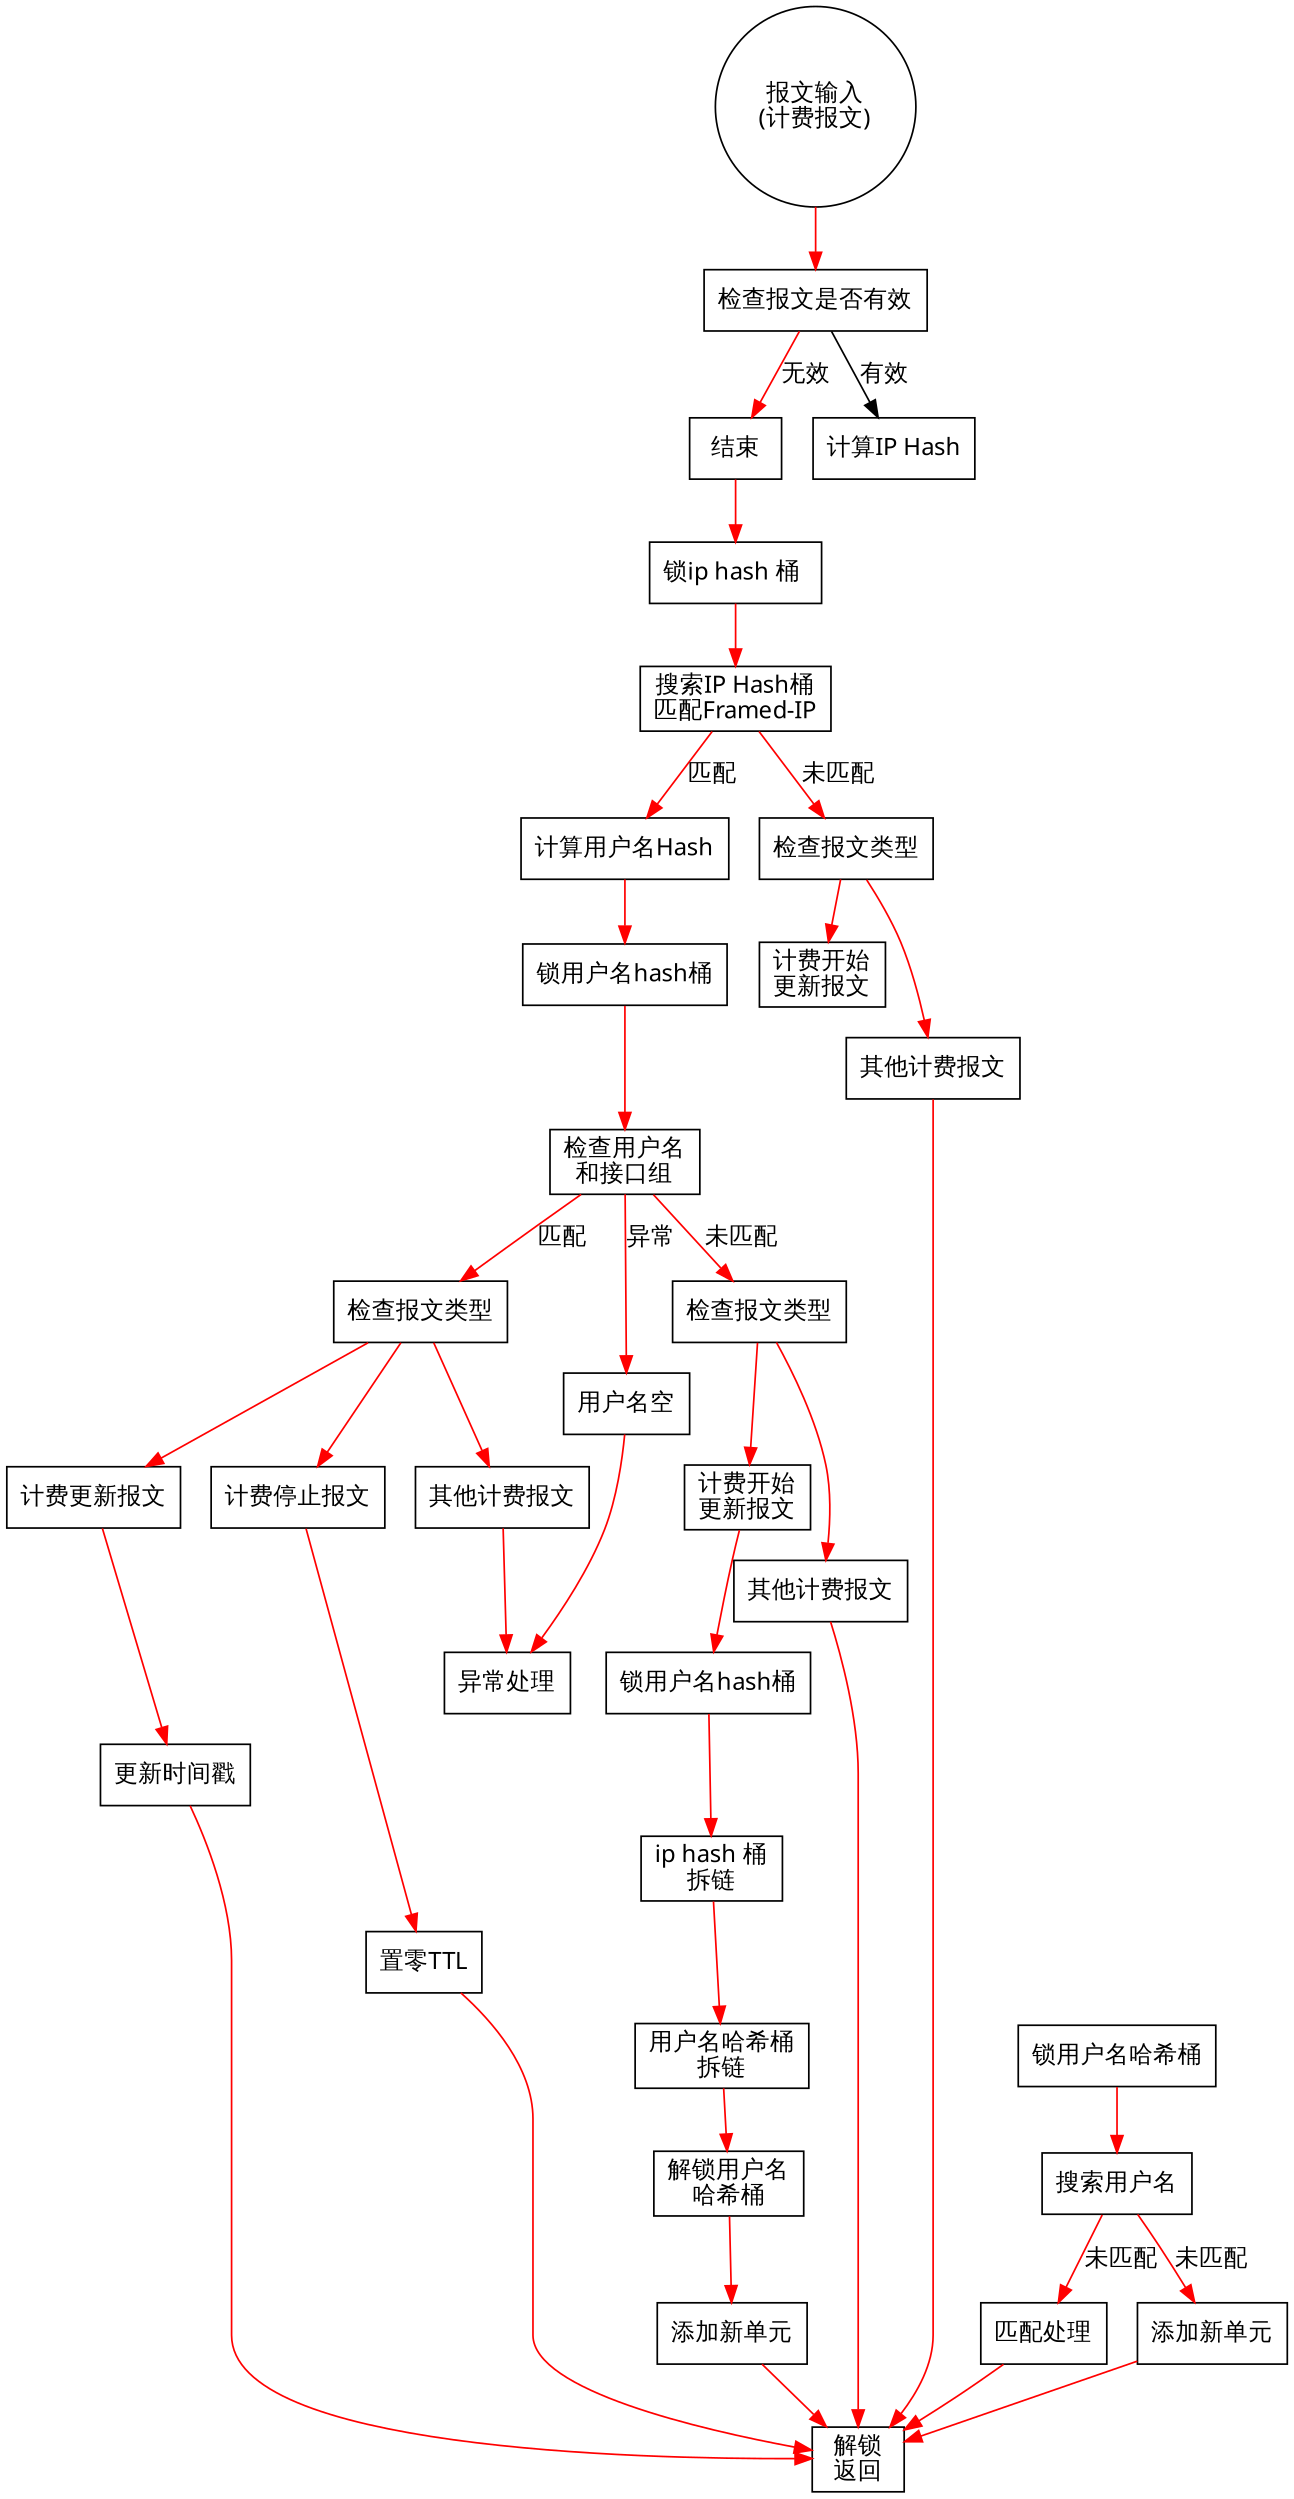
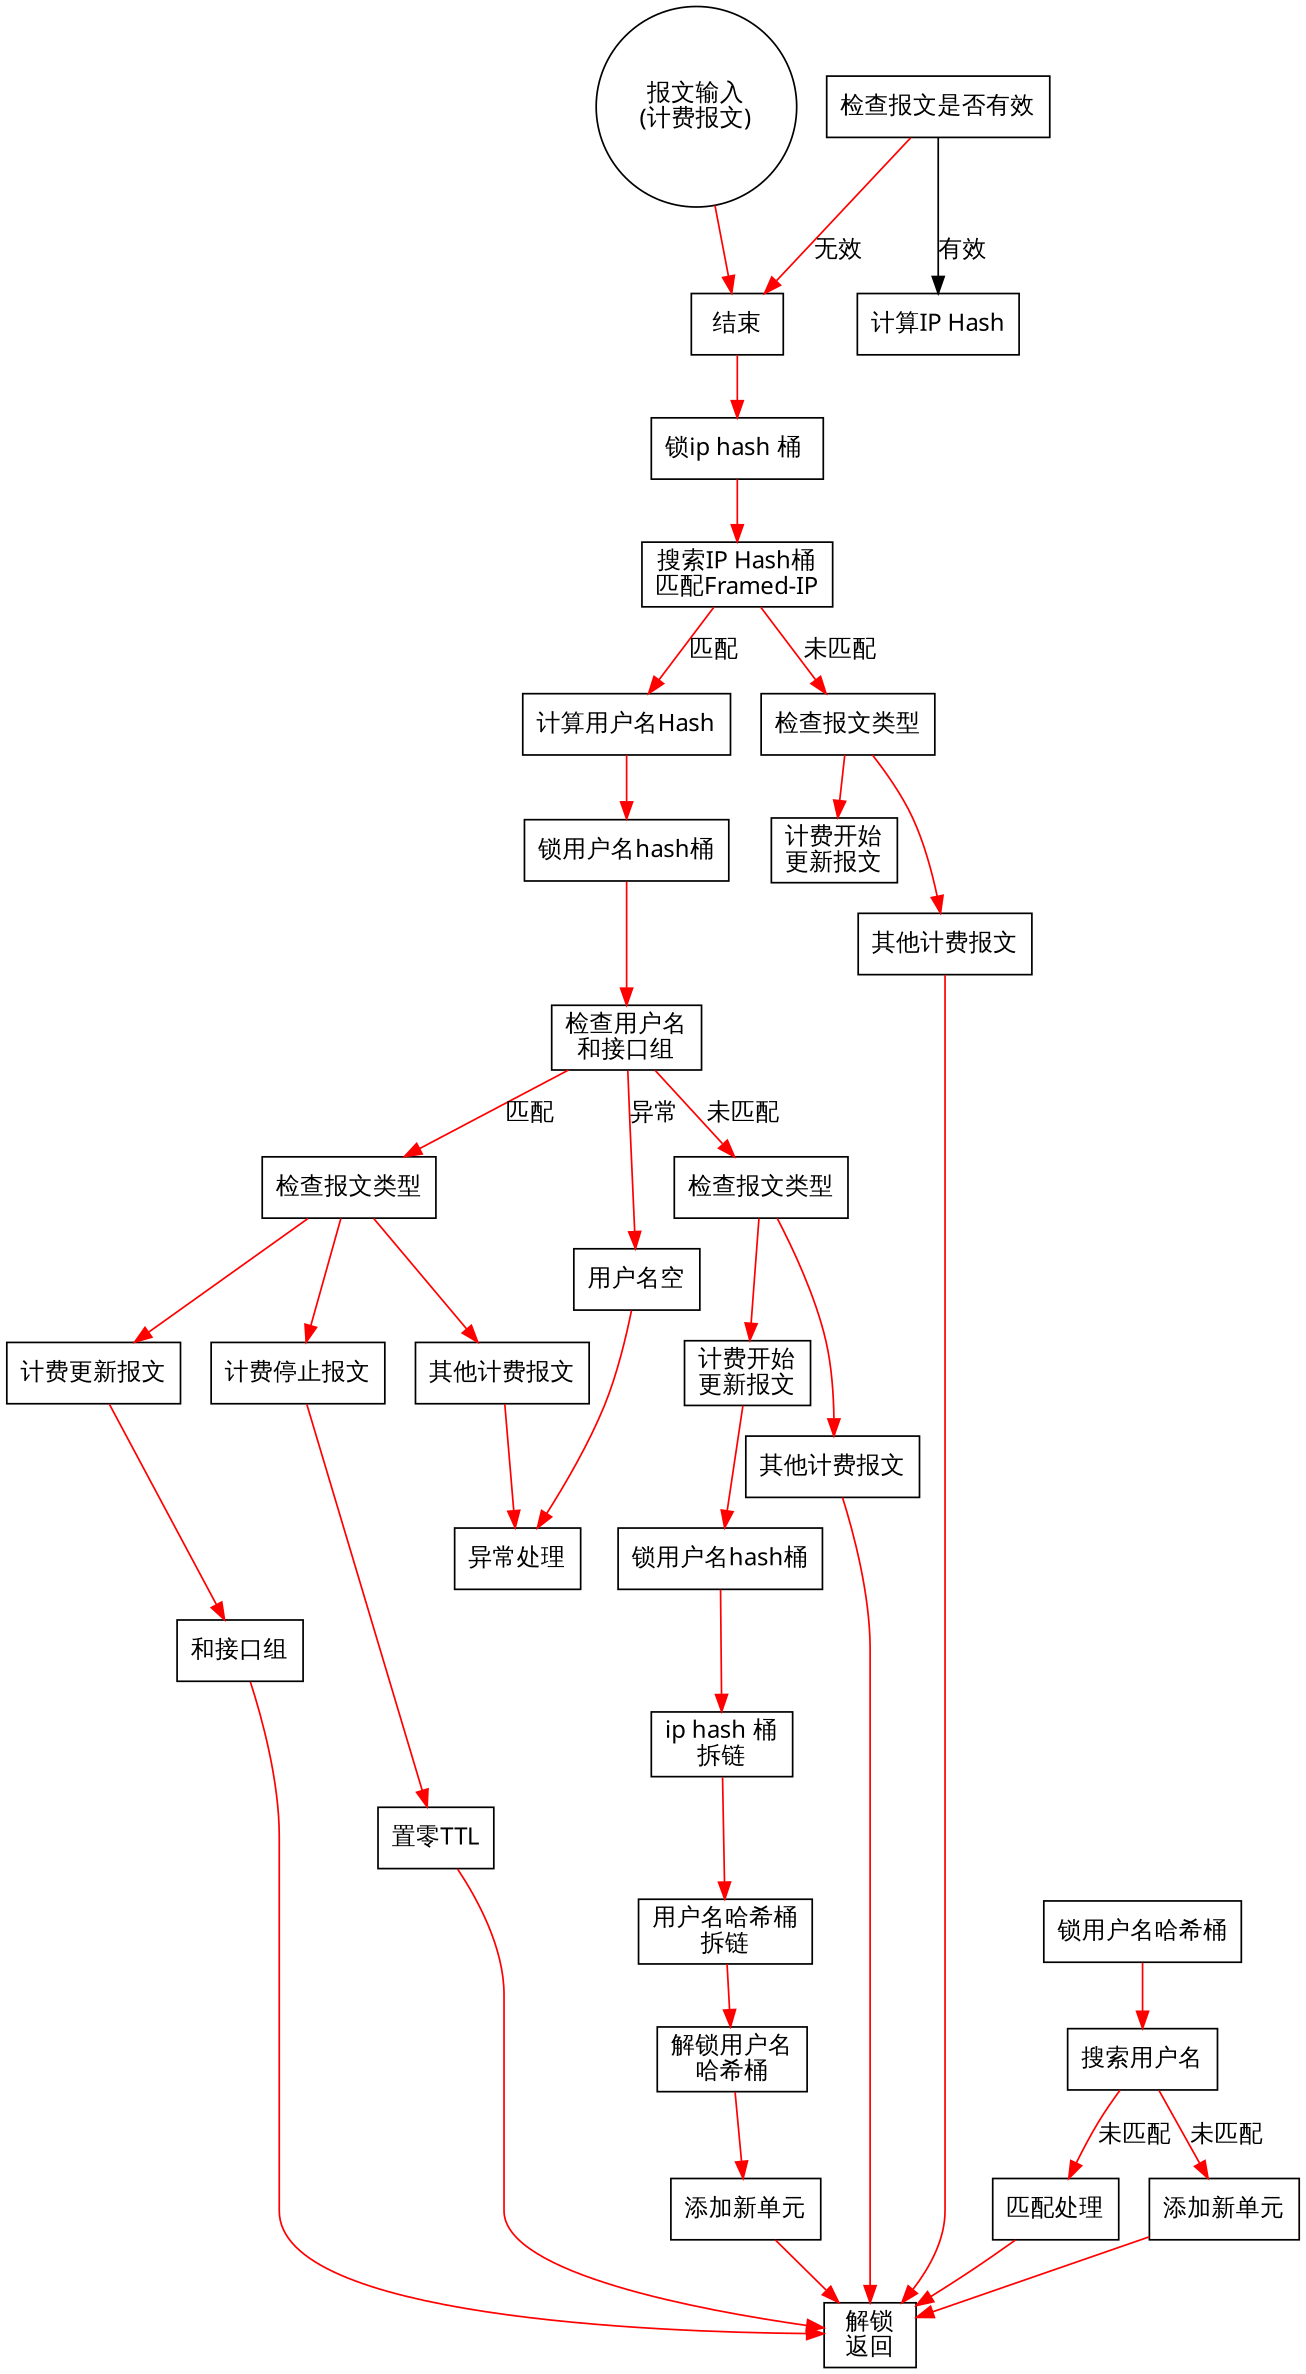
edge "报文输入 (计费报文)" -> "检查报文是否有效": now "报文输入 (计费报文)" -> "结束"
node "更新时间戳": label "更新时间戳" -> "和接口组"
